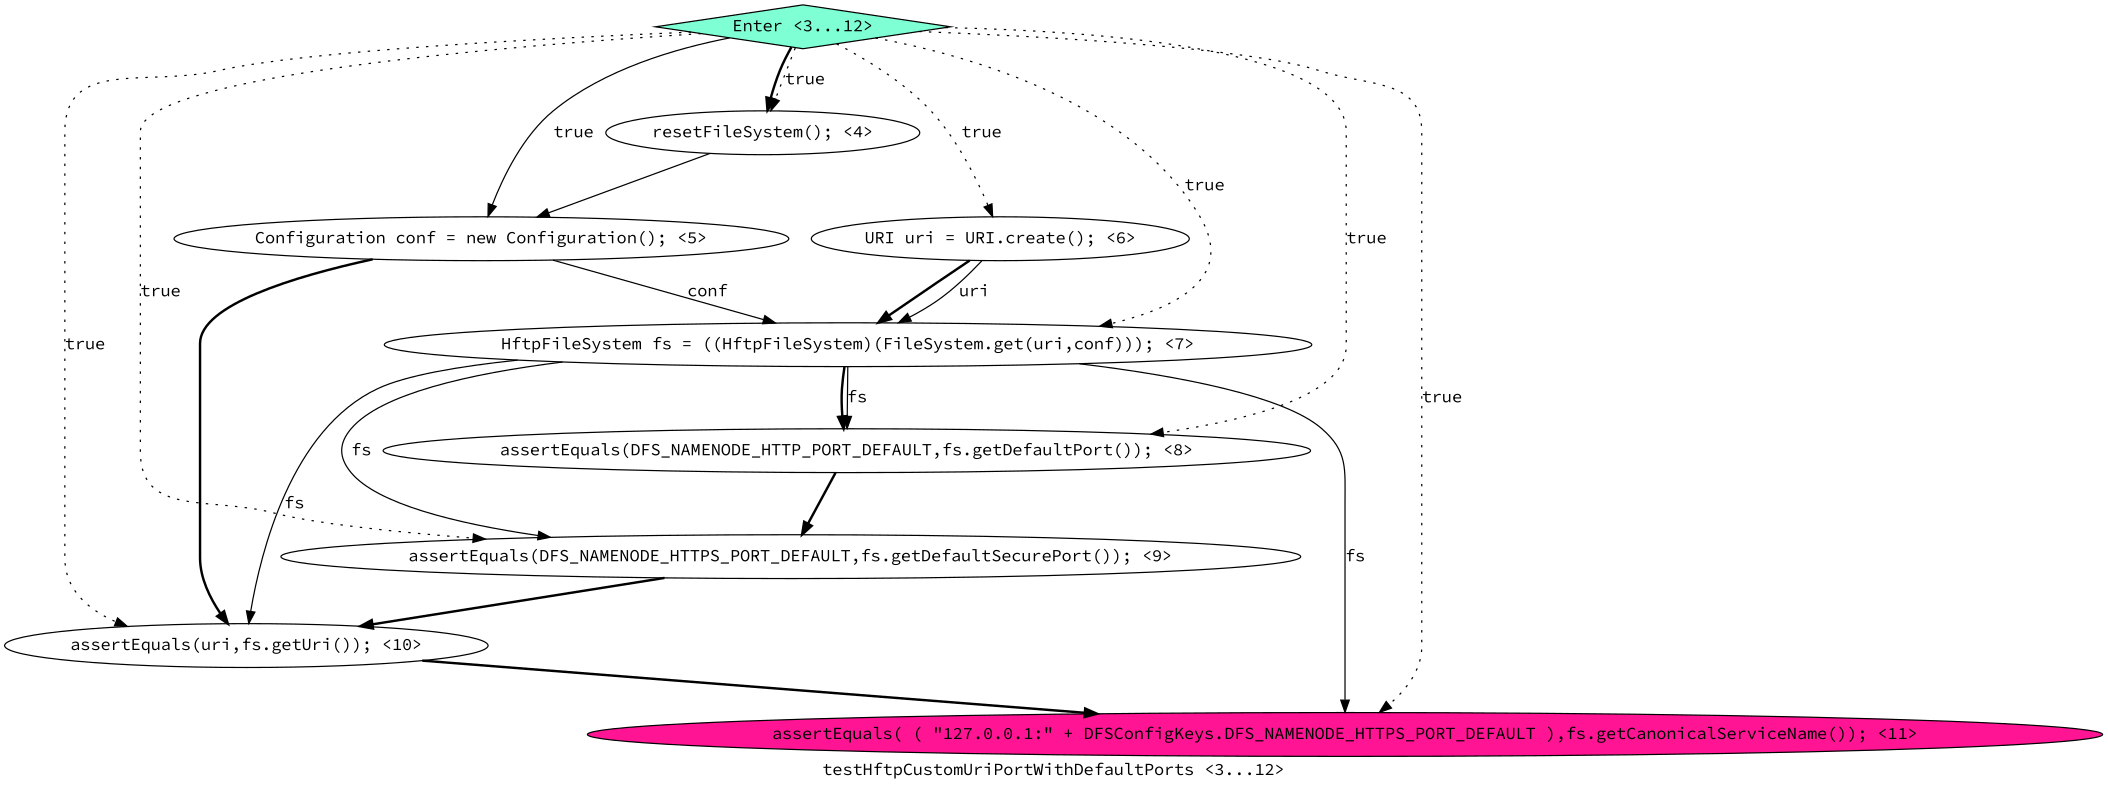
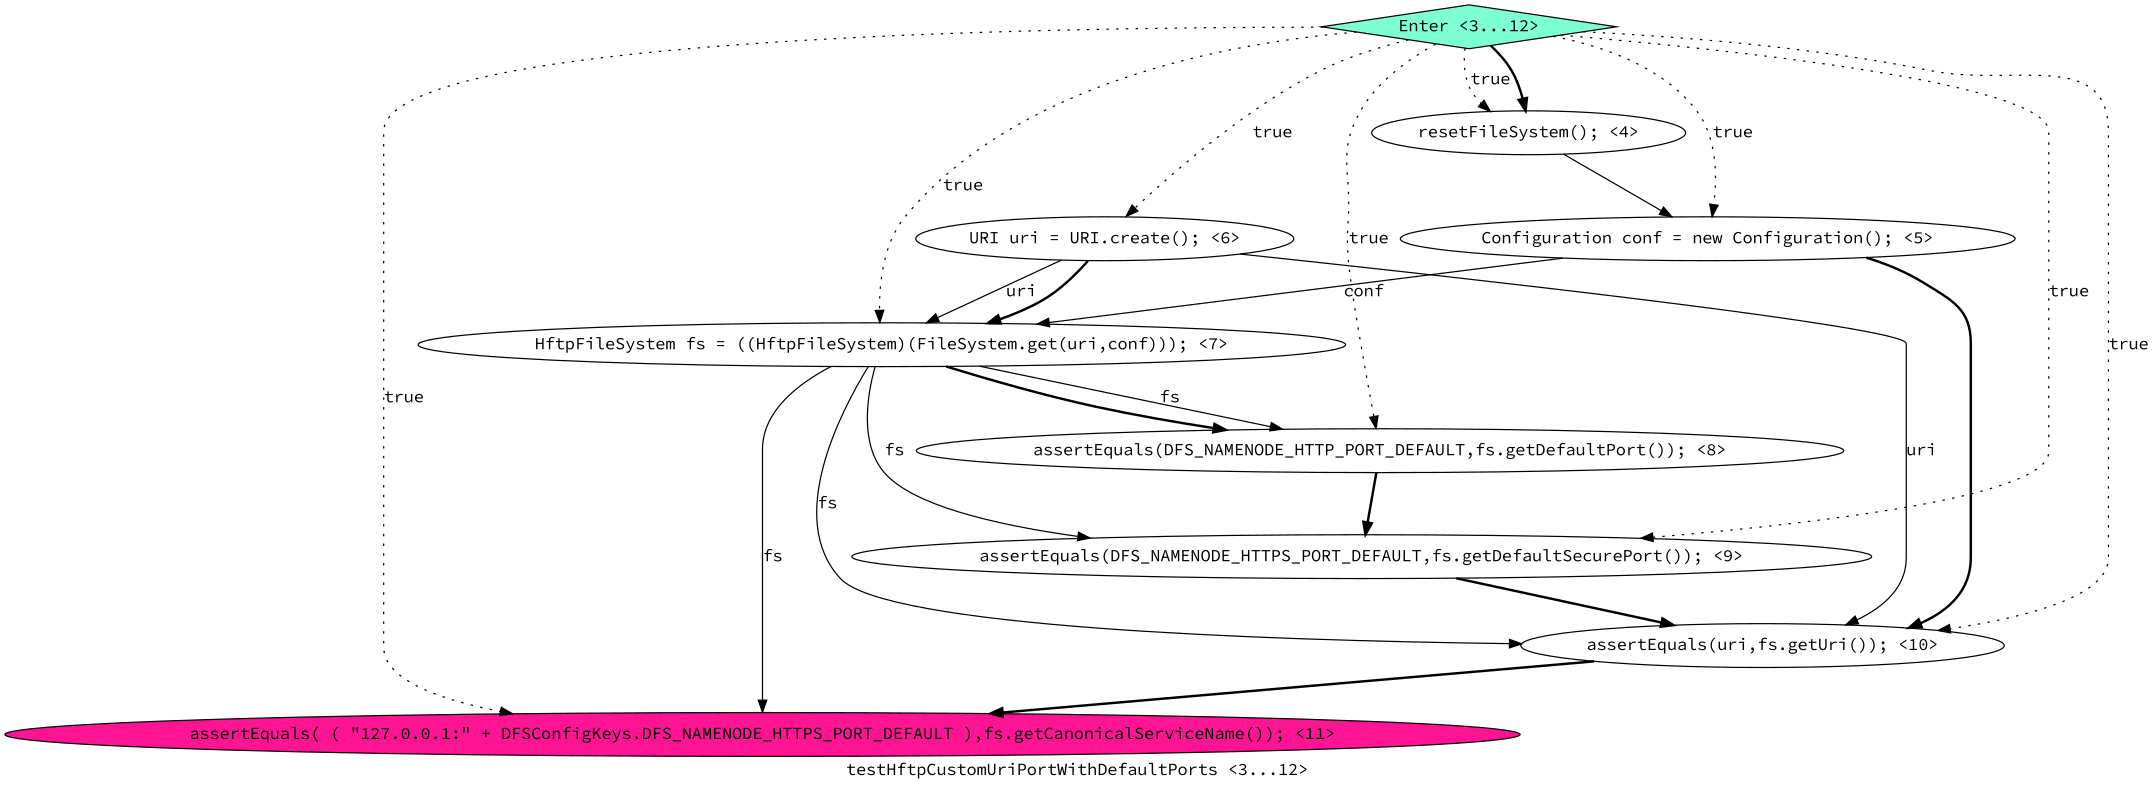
edge "Enter <3...12>" -> "Configuration conf = new Configuration(); <5>": style solid -> dotted
edge "URI uri = URI.create(); <6>" -> "assertEquals(uri,fs.getUri()); <10>": added, label "uri"
